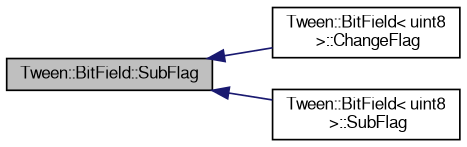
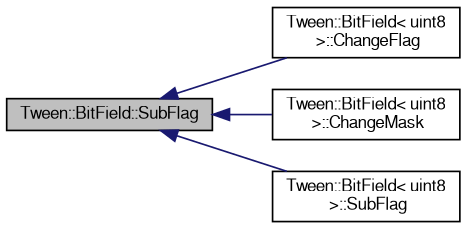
node "Tween::BitField< uint8 >::ChangeMask": added
